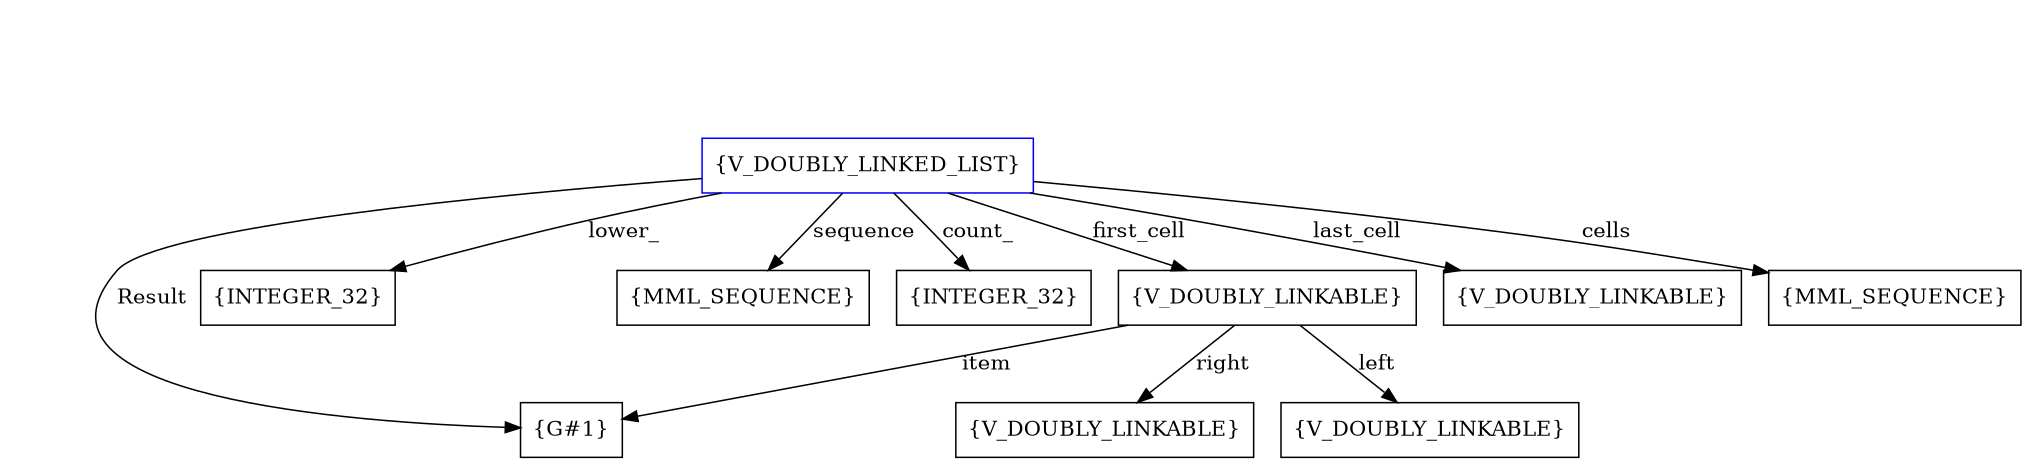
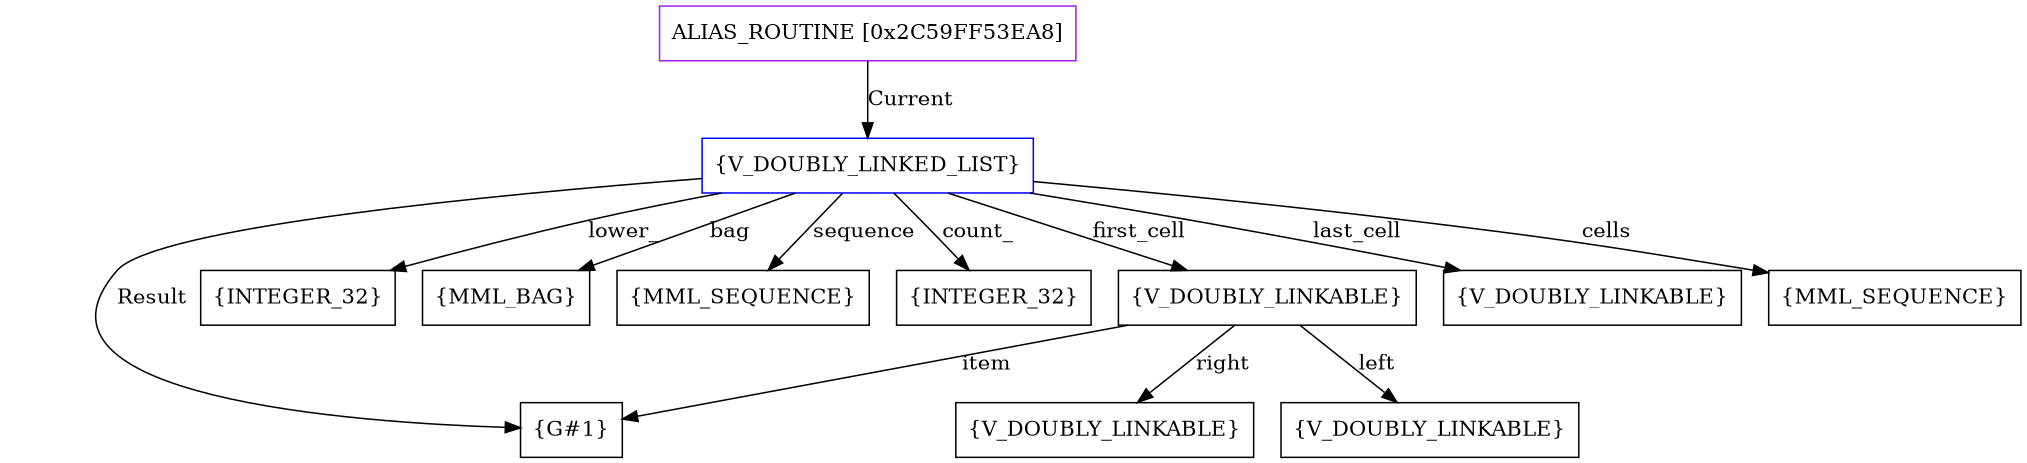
node "ALIAS_ROUTINE [0x2C59FF53EA8]": added
node "{MML_BAG}": added
